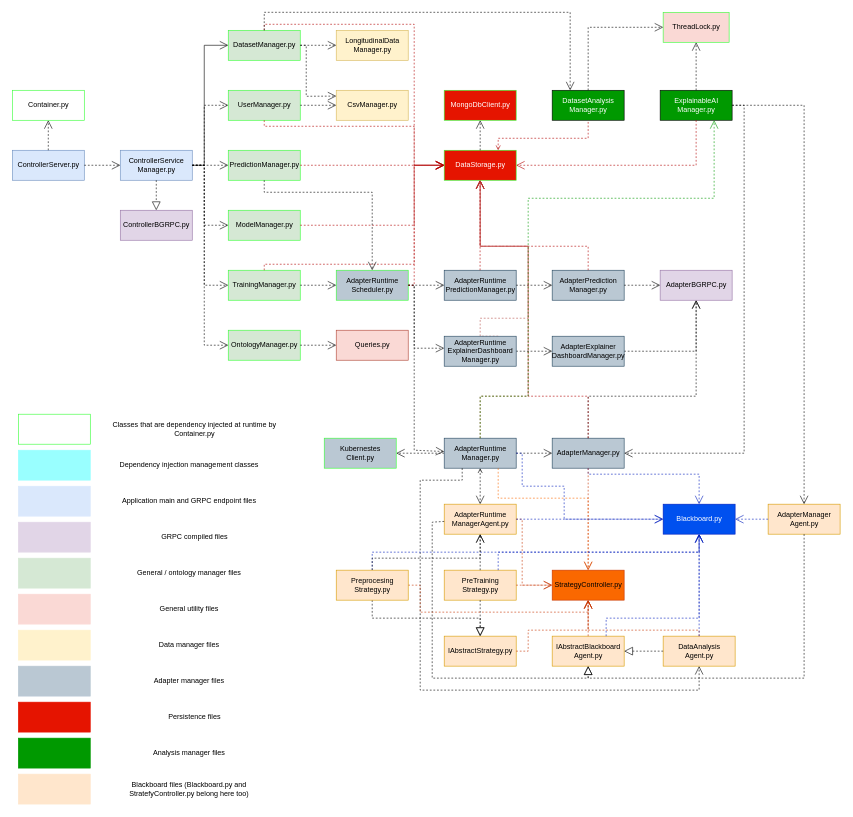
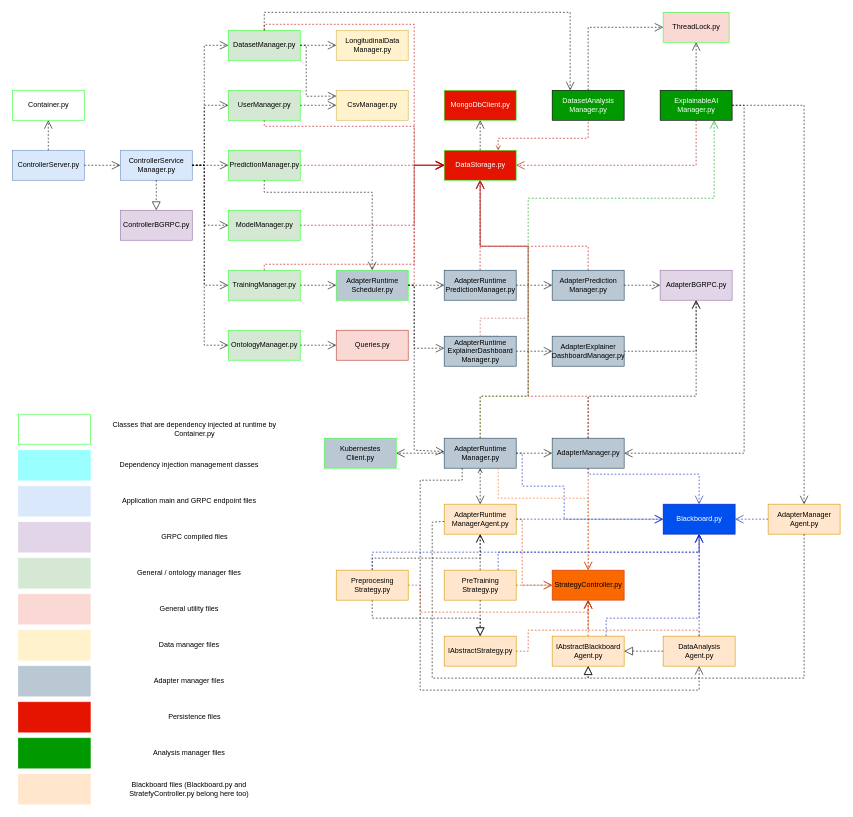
edge "ControllerService Manager.py" -> "DatasetManager.py": style solid -> dashed
